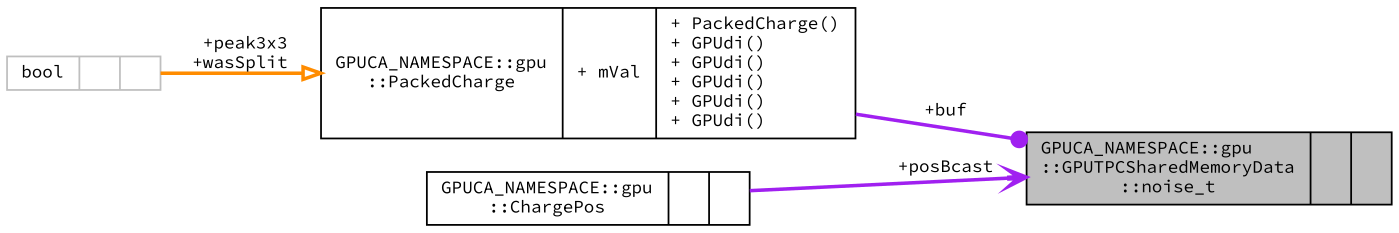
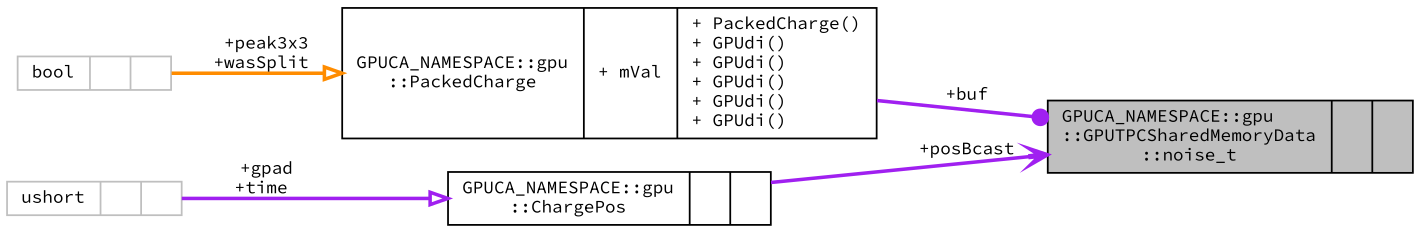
node "ushort": added
